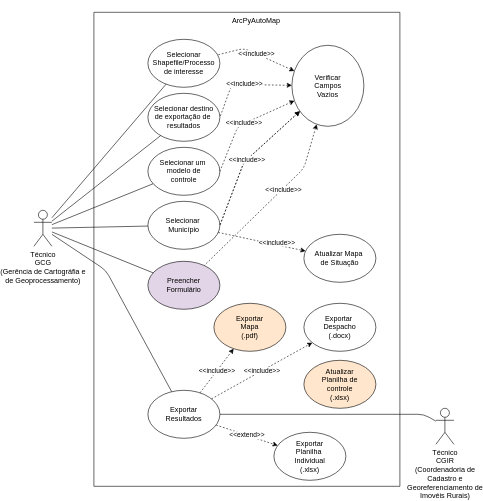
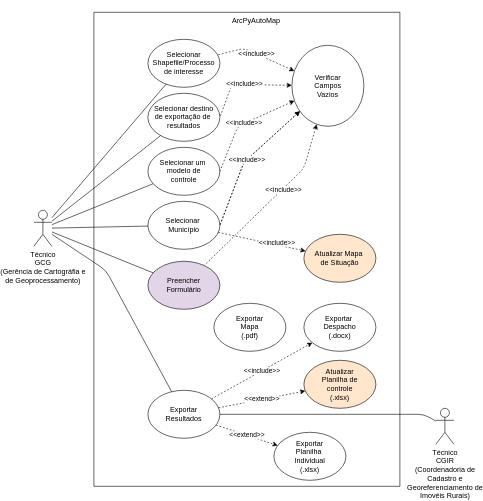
node "Atualizar Mapa de Situação": fillcolor #ffffff -> #ffe6cc
node "Exportar Mapa (.pdf)": fillcolor #ffe6cc -> #ffffff
edge "Exportar Resultados" -> "Exportar Mapa (.pdf)": removed, label "<<include>>"
edge "Exportar Resultados" -> "Atualizar Planilha de controle (.xlsx)": added, label "<<extend>>"
